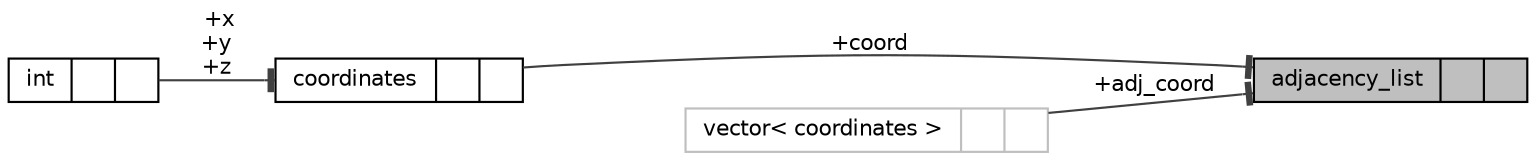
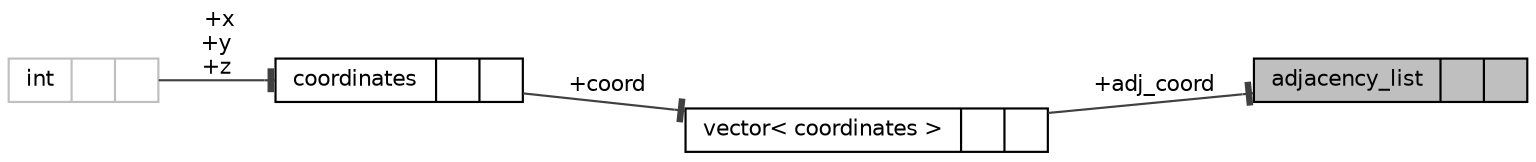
edge "coordinates" -> "adjacency_list": now "coordinates" -> "vector< coordinates >"
node "int": color black -> grey75
node "vector< coordinates >": color grey75 -> black
